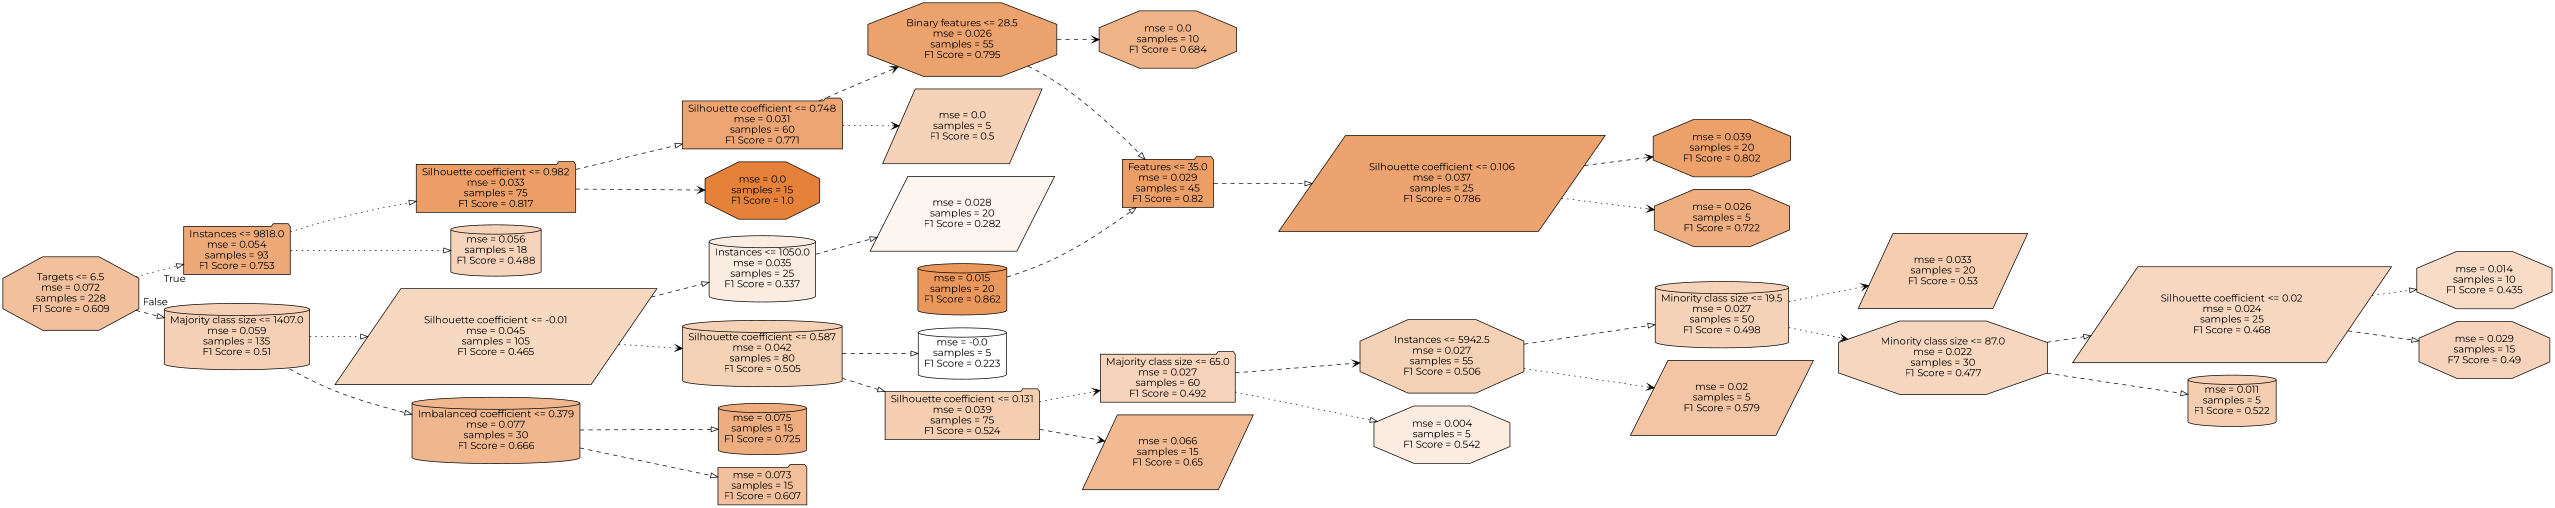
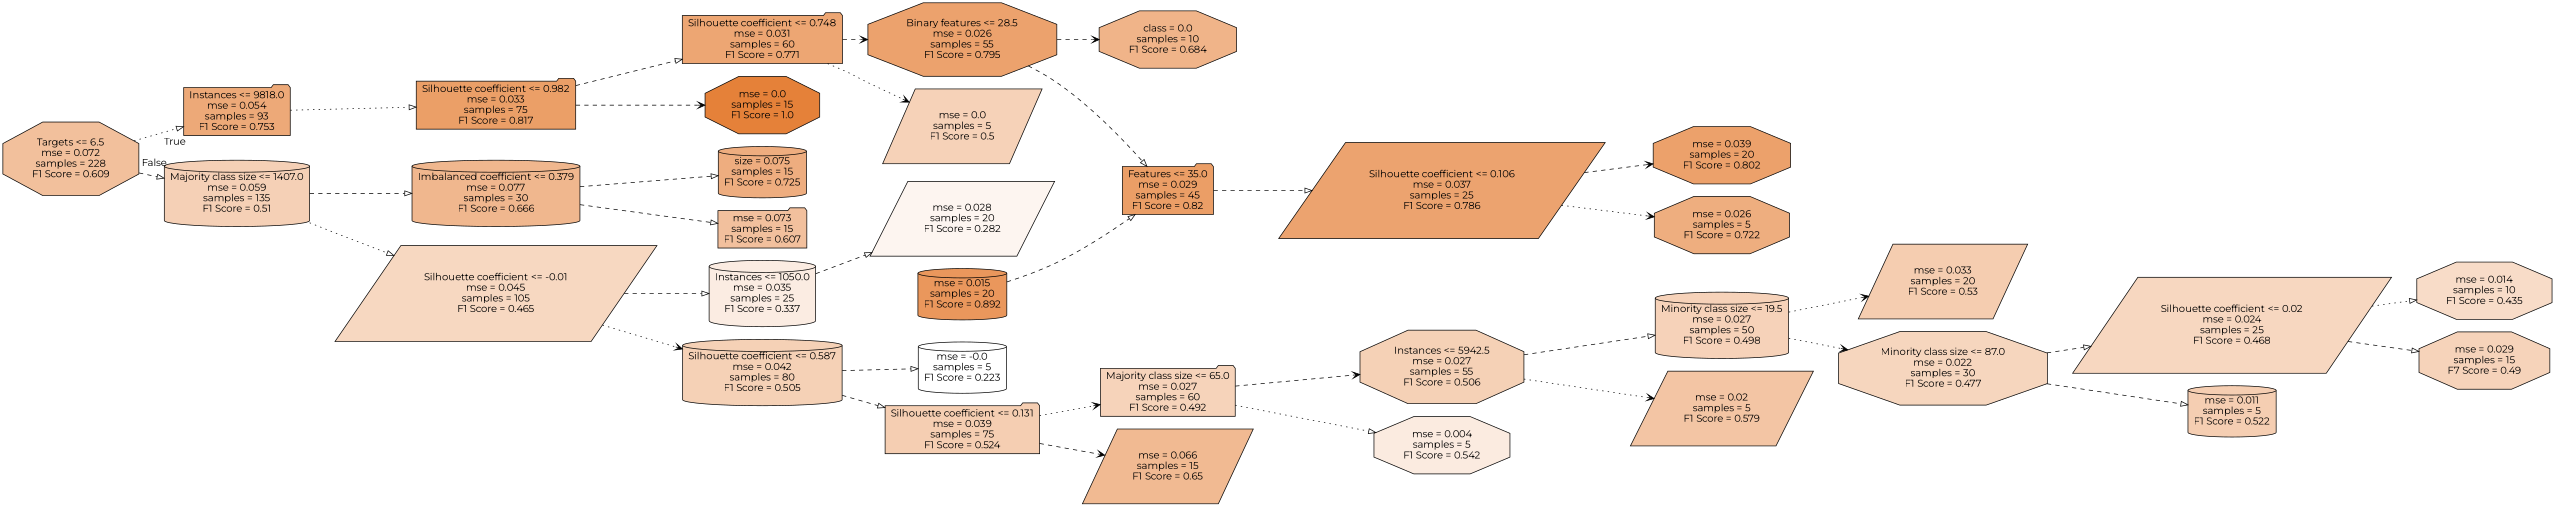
node "mse = 0.0 samples = 10 F1 Score = 0.684": label "mse = 0.0 samples = 10 F1 Score = 0.684" -> "class = 0.0 samples = 10 F1 Score = 0.684"
node "mse = 0.056 samples = 18 F1 Score = 0.488": removed
node "mse = 0.015 samples = 20 F1 Score = 0.862": label "mse = 0.015 samples = 20 F1 Score = 0.862" -> "mse = 0.015 samples = 20 F1 Score = 0.892"
node "mse = 0.075 samples = 15 F1 Score = 0.725": label "mse = 0.075 samples = 15 F1 Score = 0.725" -> "size = 0.075 samples = 15 F1 Score = 0.725"
